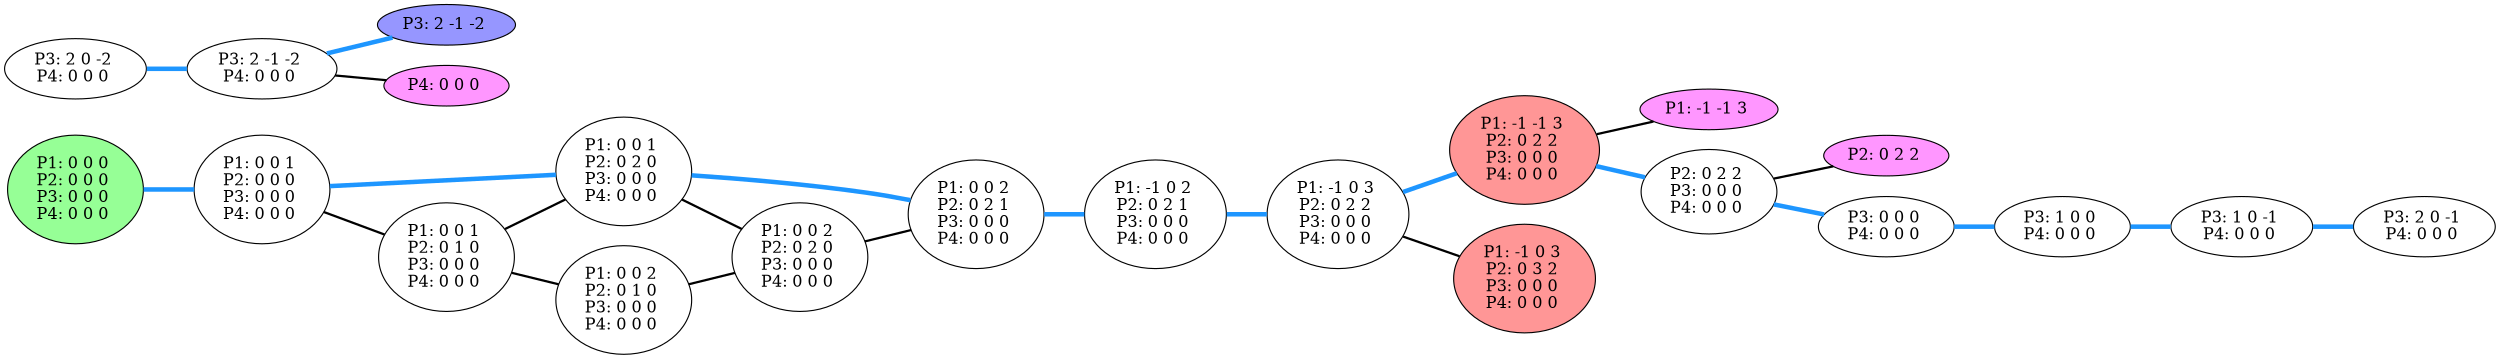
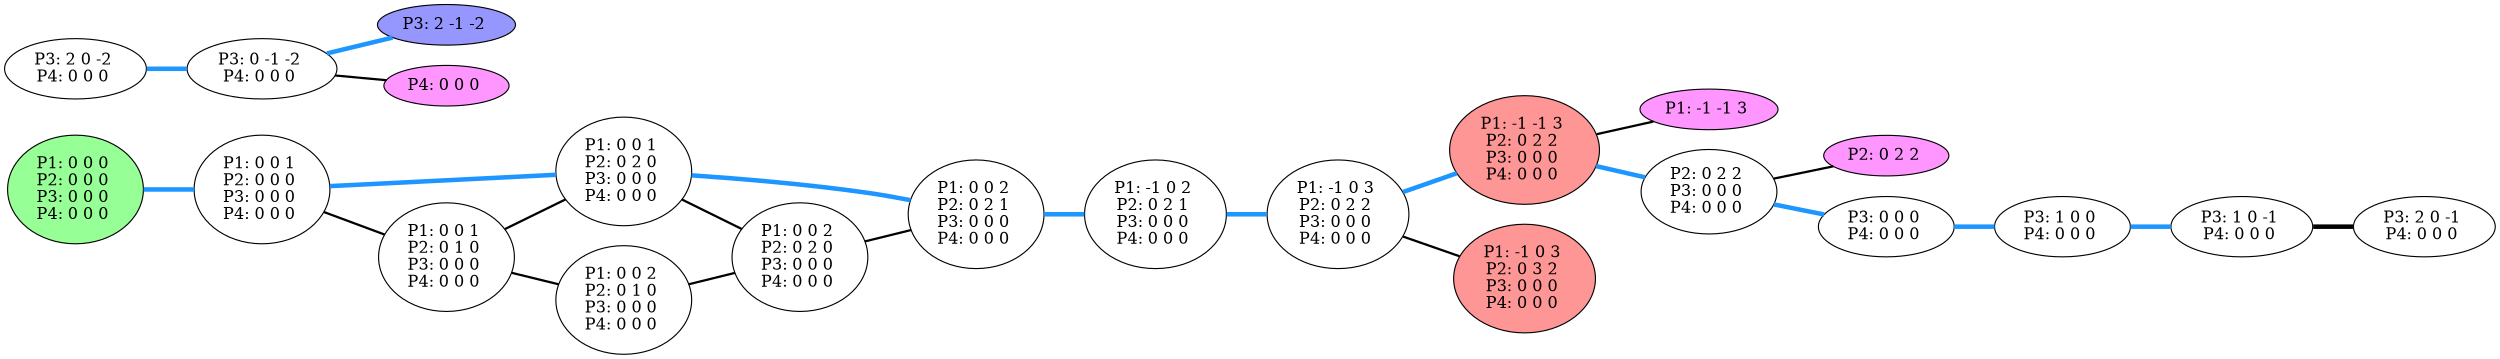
node "P3: 2 -1 -2 P4: 0 0 0": label "P3: 2 -1 -2 P4: 0 0 0" -> "P3: 0 -1 -2 P4: 0 0 0"
edge "P3: 1 0 -1 P4: 0 0 0" -- "P3: 2 0 -1 P4: 0 0 0": color #1e96ff -> black
